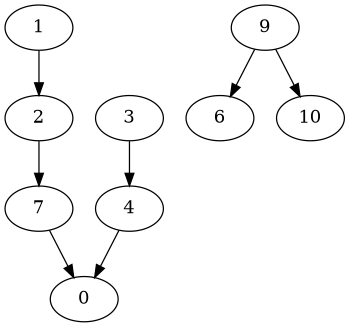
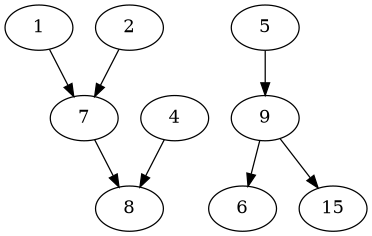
node "5": added
edge "1" -> "2": now "1" -> "7"
node "3": removed
node "10": label "10" -> "15"
node "0": label "0" -> "8"
